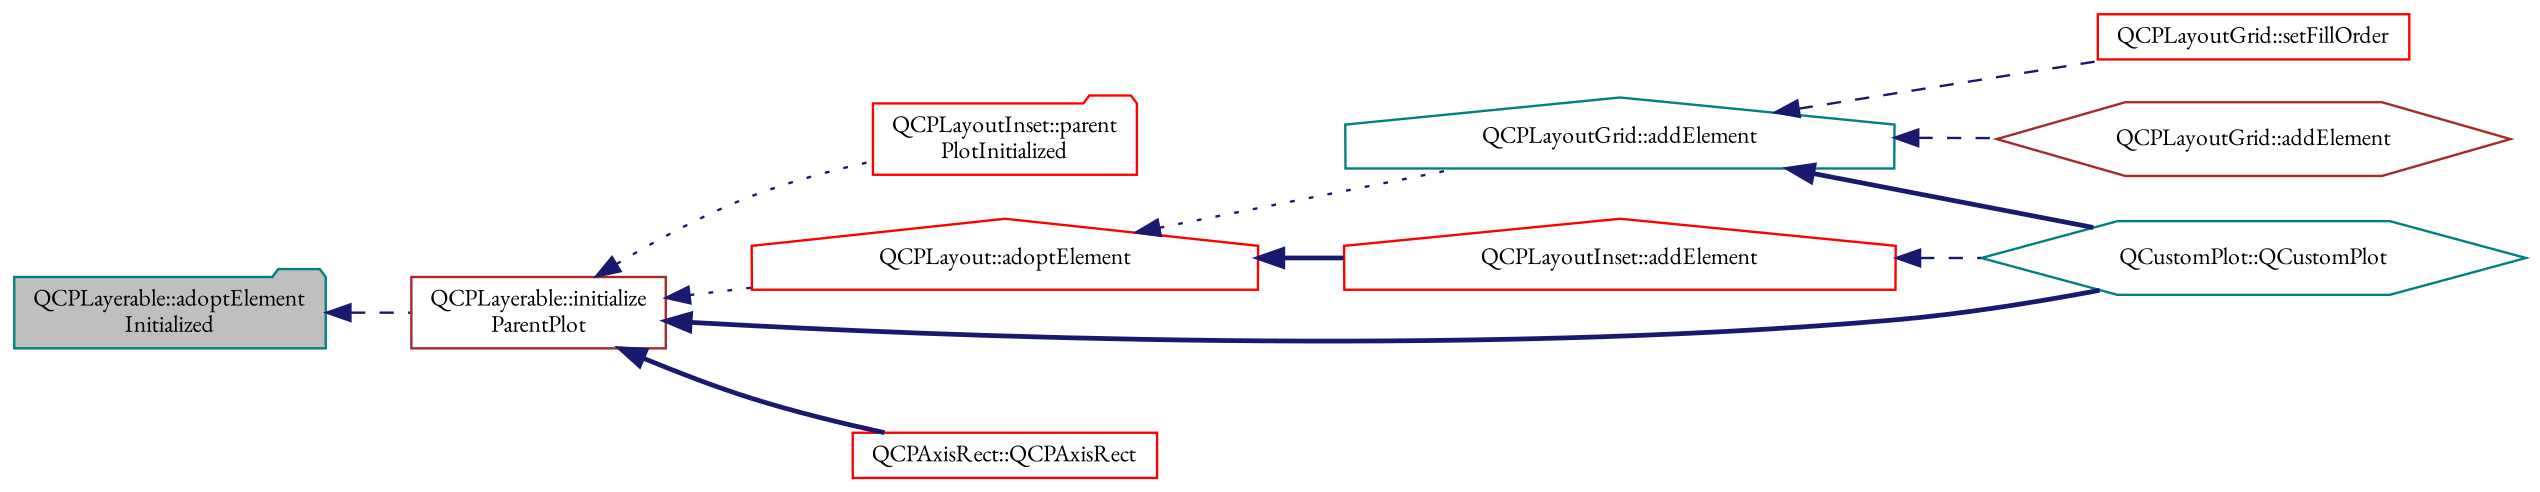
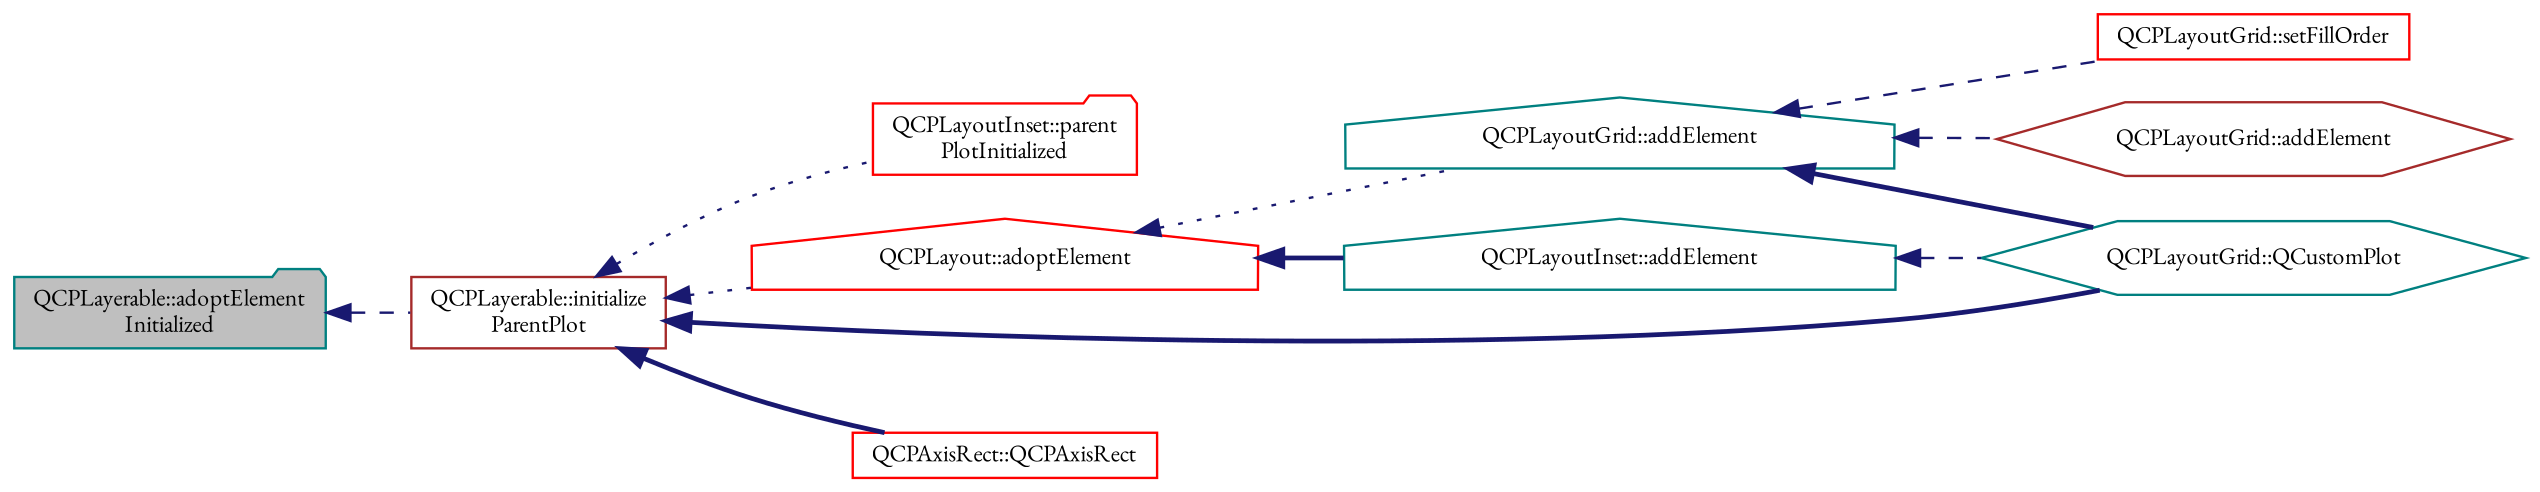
node "QCPLayoutInset::addElement": color red -> teal
node "QCustomPlot::QCustomPlot": label "QCustomPlot::QCustomPlot" -> "QCPLayoutGrid::QCustomPlot"
